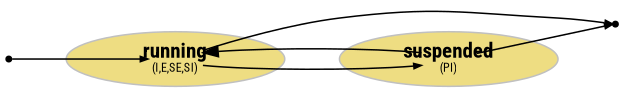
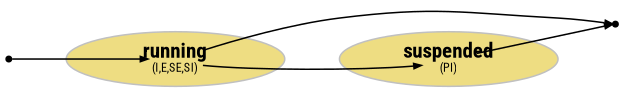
edge "suspended" -> "running": removed
